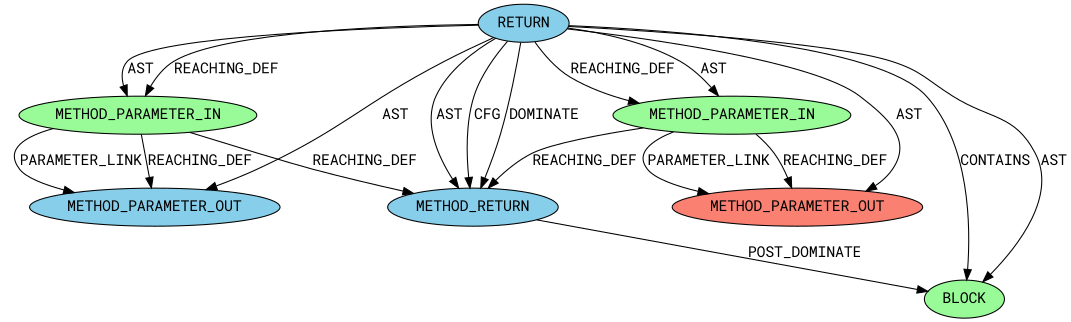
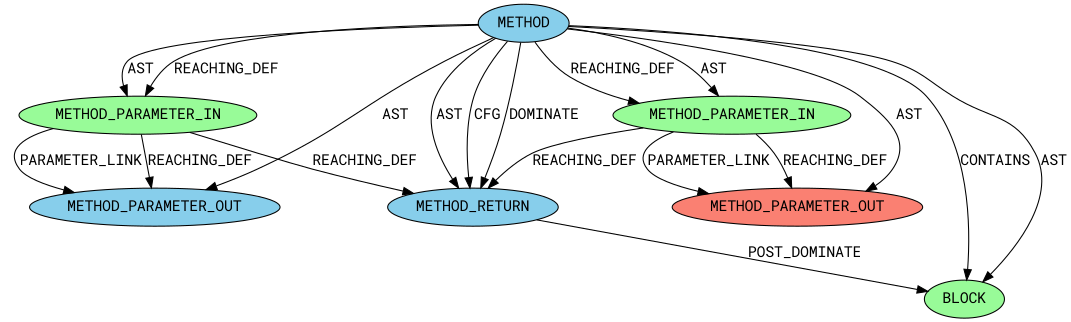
node "RETURN": label "RETURN" -> "METHOD"
